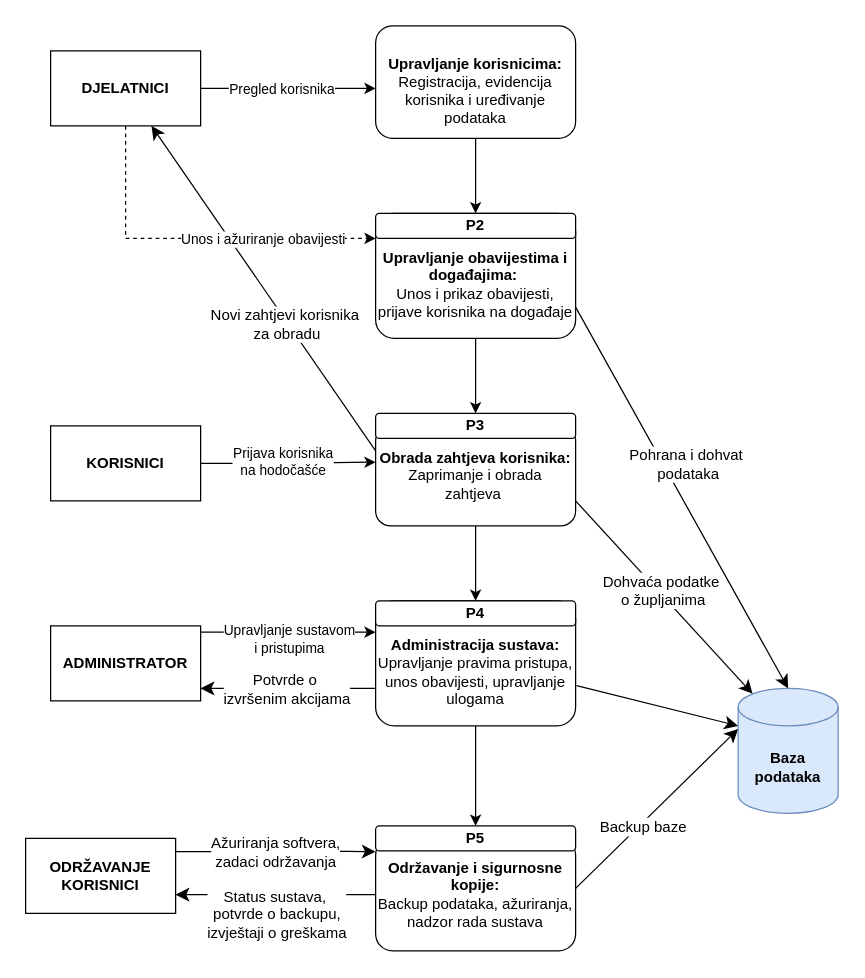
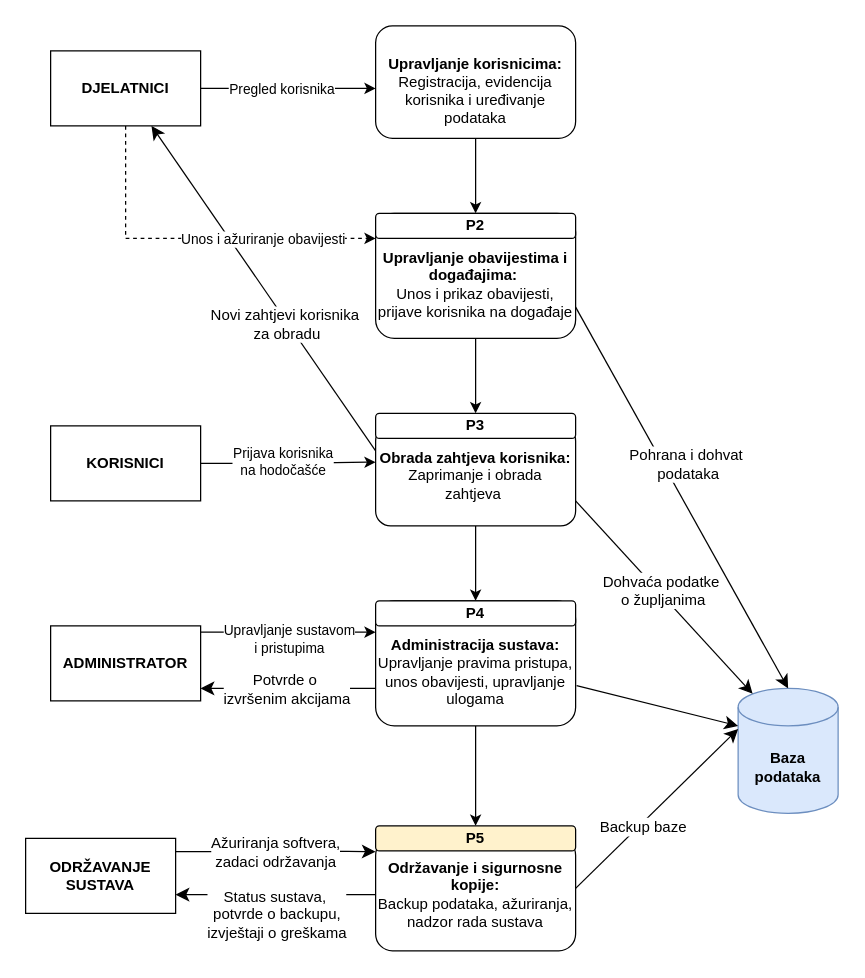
node "P5": fillcolor #ffffff -> #fff2cc
node "ODRŽAVANJE KORISNICI": label "ODRŽAVANJE KORISNICI" -> "ODRŽAVANJE SUSTAVA"
